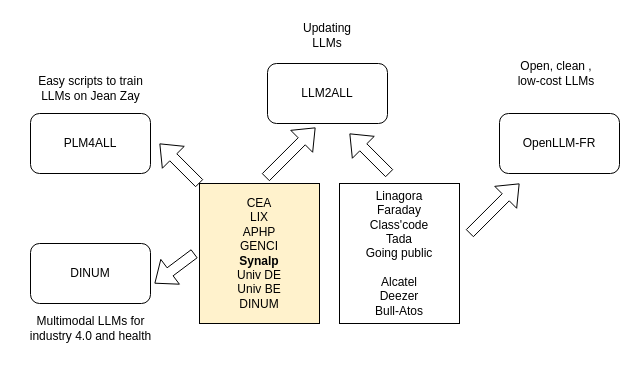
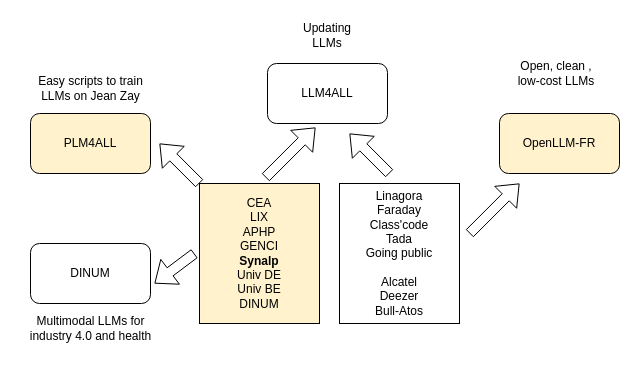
node "LLM2ALL": label "LLM2ALL" -> "LLM4ALL"
node "PLM4ALL": fillcolor #ffffff -> #fff2cc
node "OpenLLM-FR": fillcolor #ffffff -> #fff2cc
